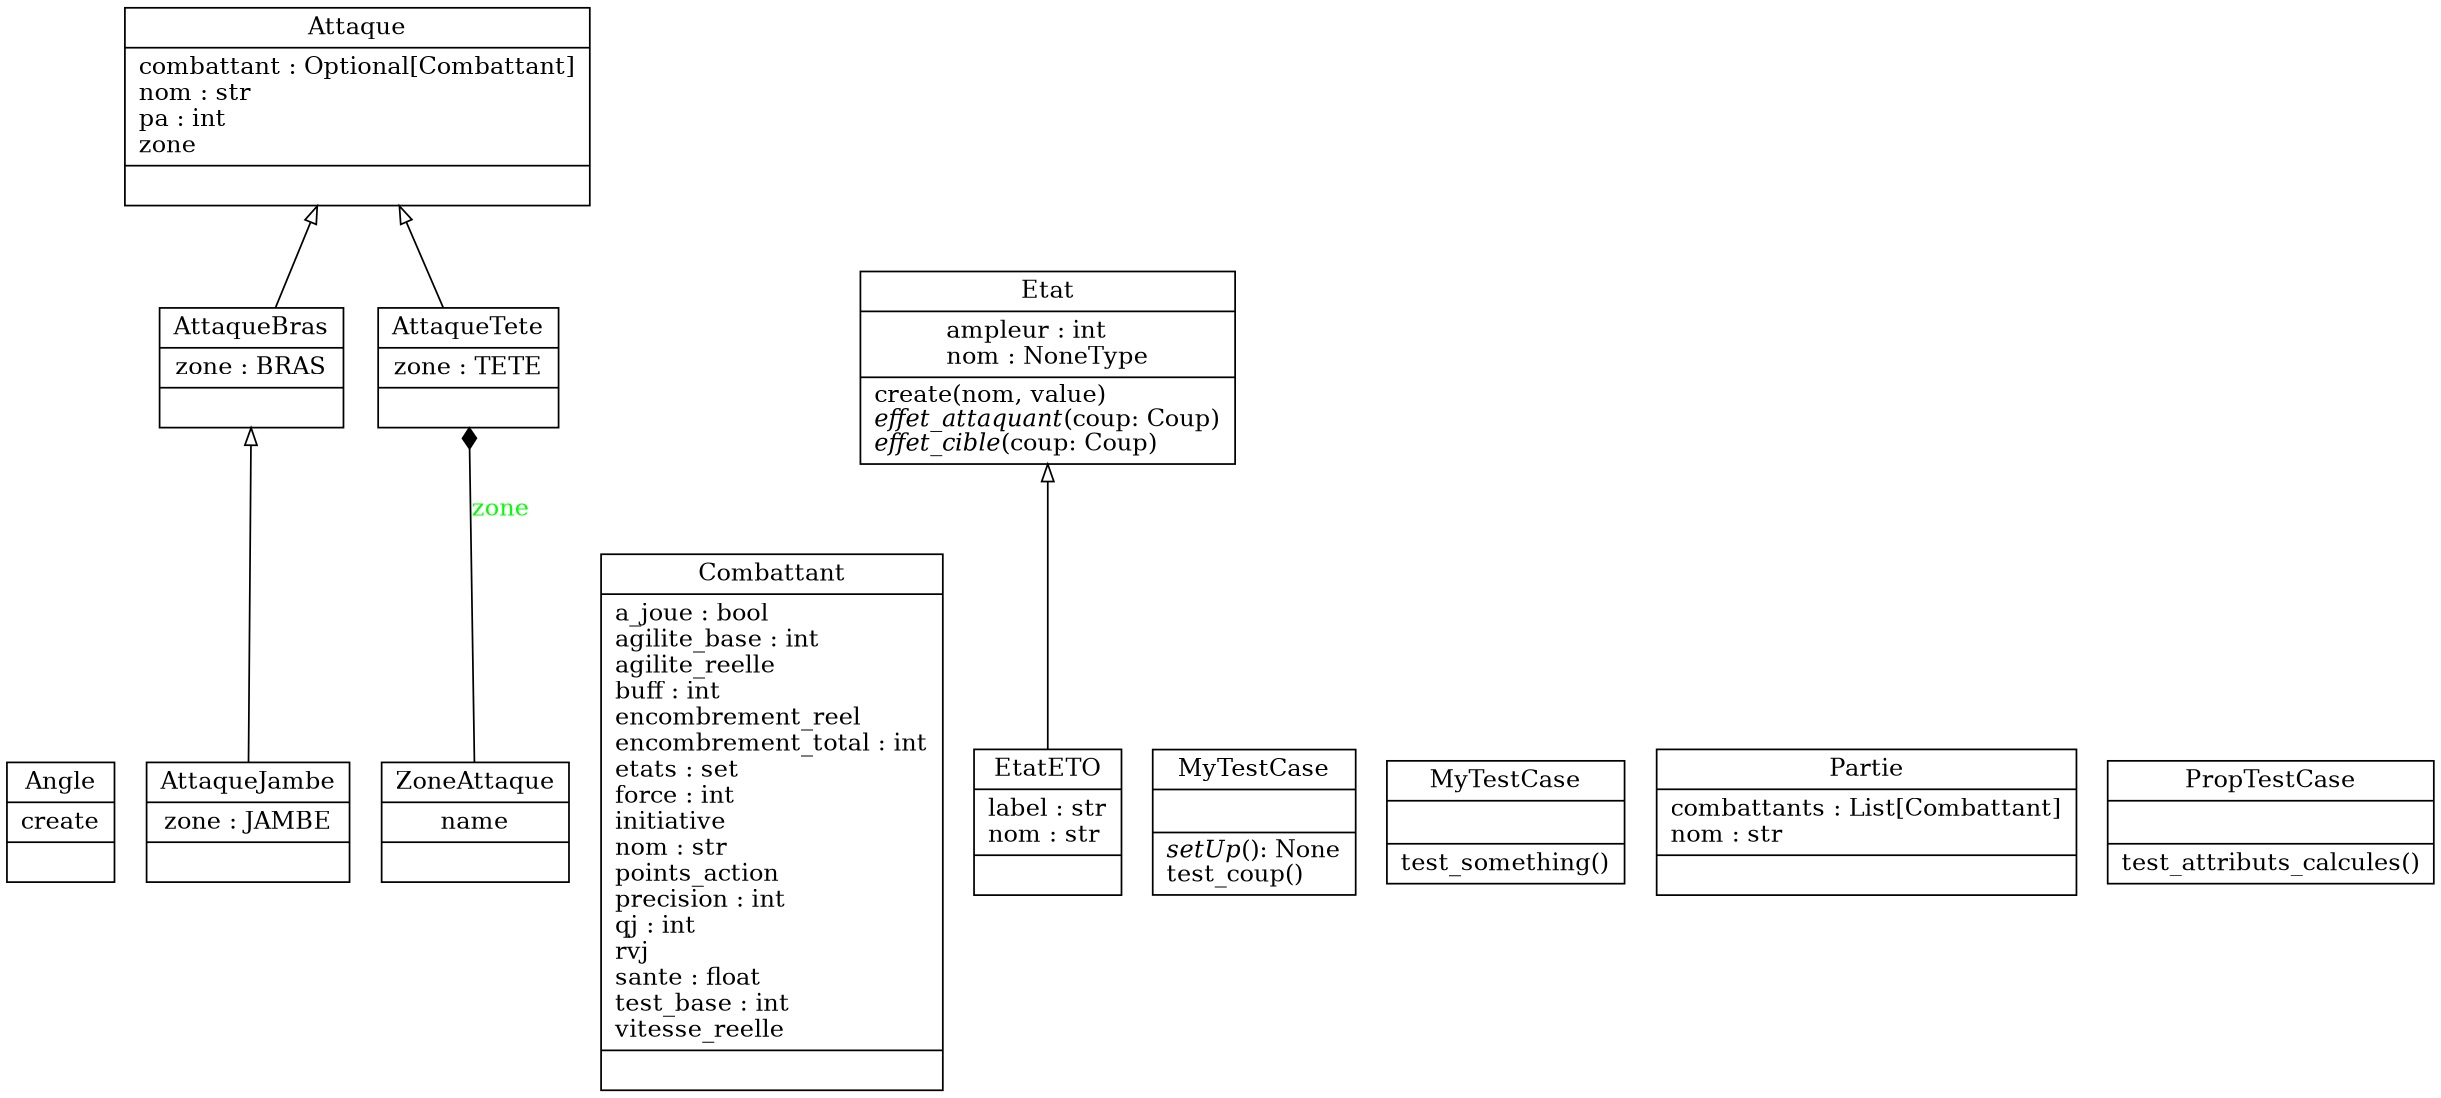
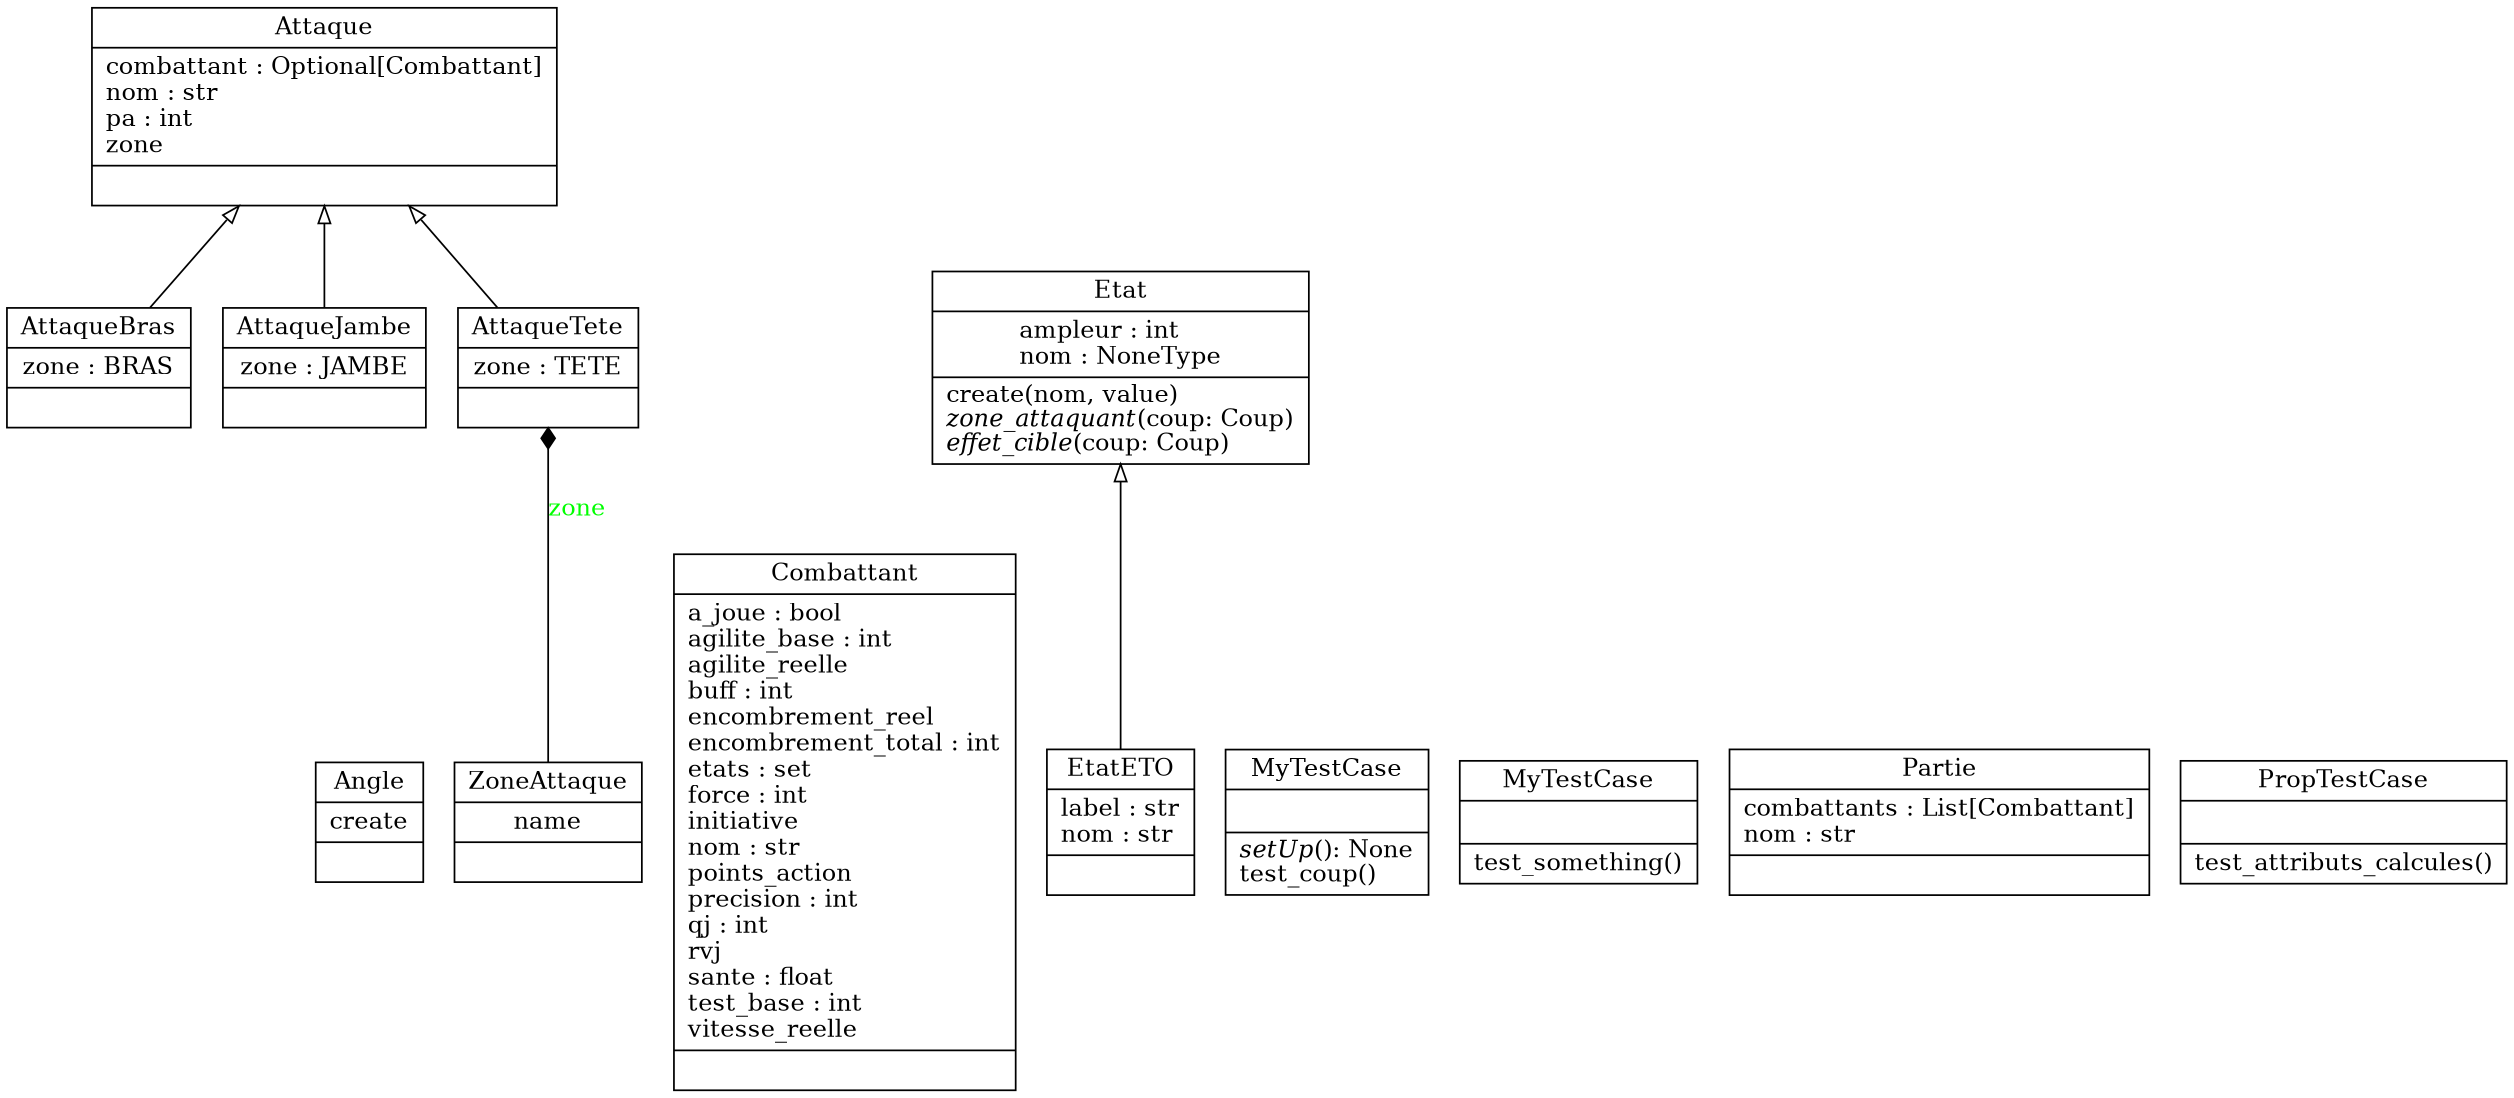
node "Etat": text "effet_attaquant" -> "zone_attaquant"
edge "AttaqueJambe" -> "AttaqueBras": now "AttaqueJambe" -> "Attaque"
